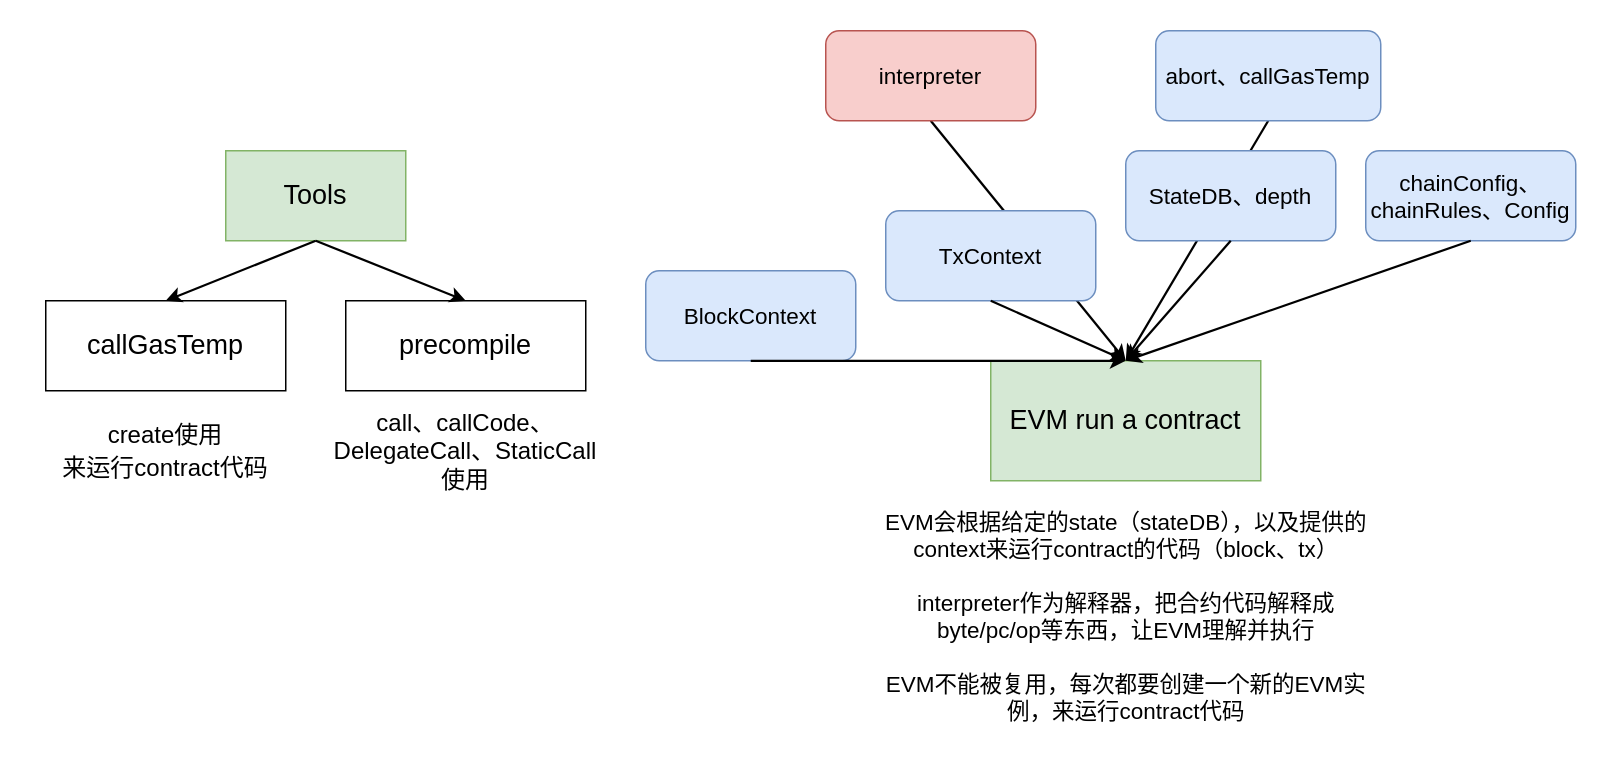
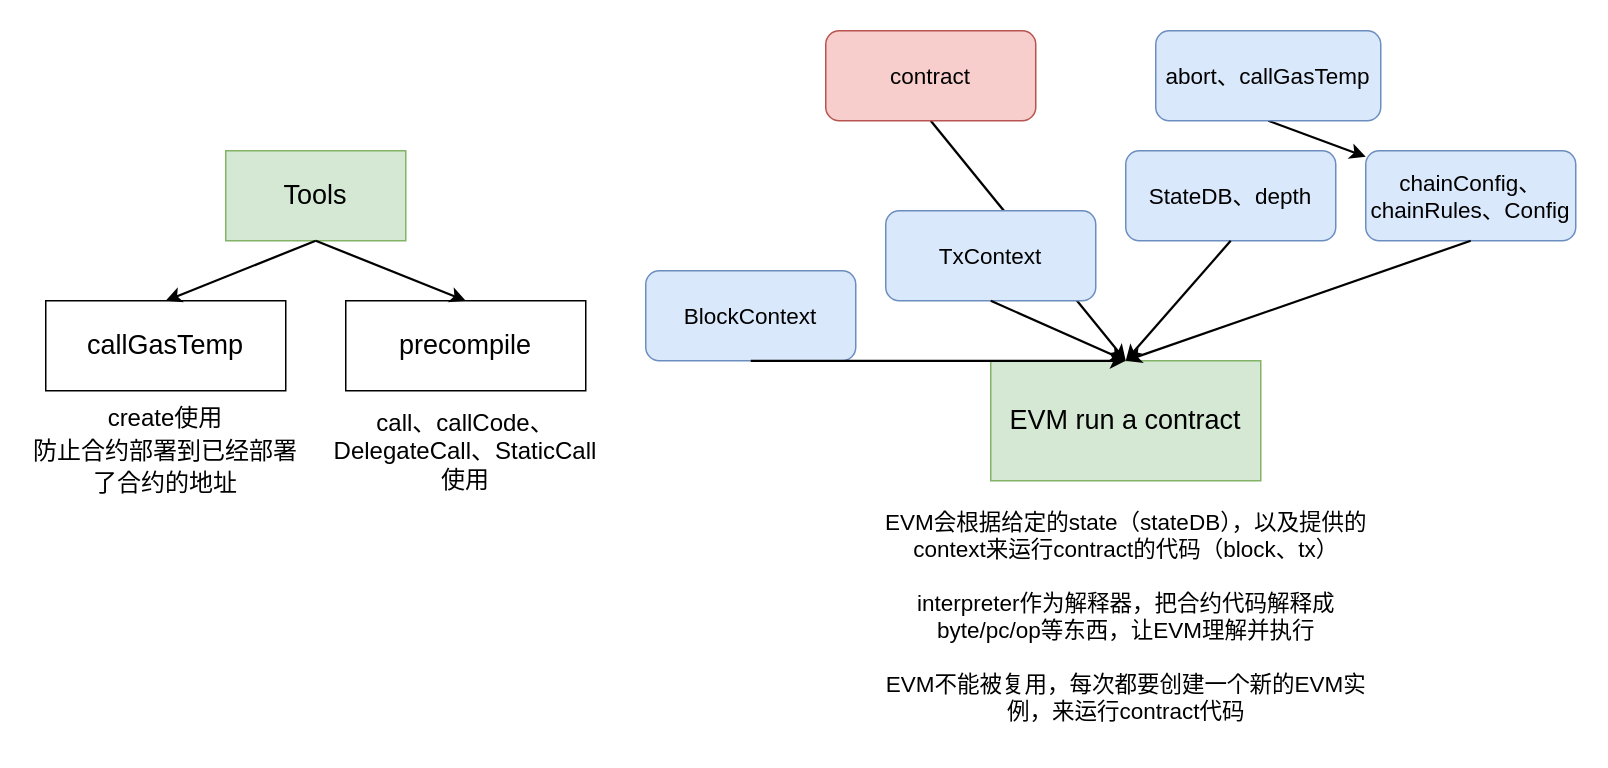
node "interpreter": label "interpreter" -> "contract"
edge "abort、callGasTemp" -> "EVM run a contract": now "abort、callGasTemp" -> "chainConfig、chainRules、Config"
node "create使用 来运行contract代码": label "create使用 来运行contract代码" -> "create使用 防止合约部署到已经部署了合约的地址"
